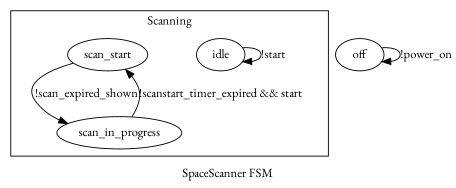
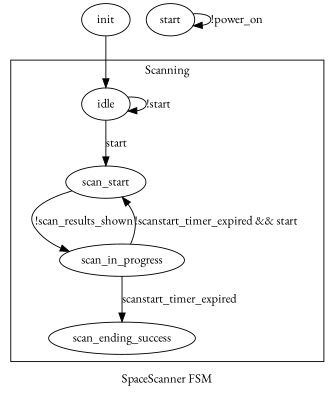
node "init": added
node "off": label "off" -> "start"
edge "scan_start" -> "scan_in_progress": label "!scan_expired_shown" -> "!scan_results_shown"
edge "idle" -> "scan_start": added, label "start"
node "scan_ending_success": added
